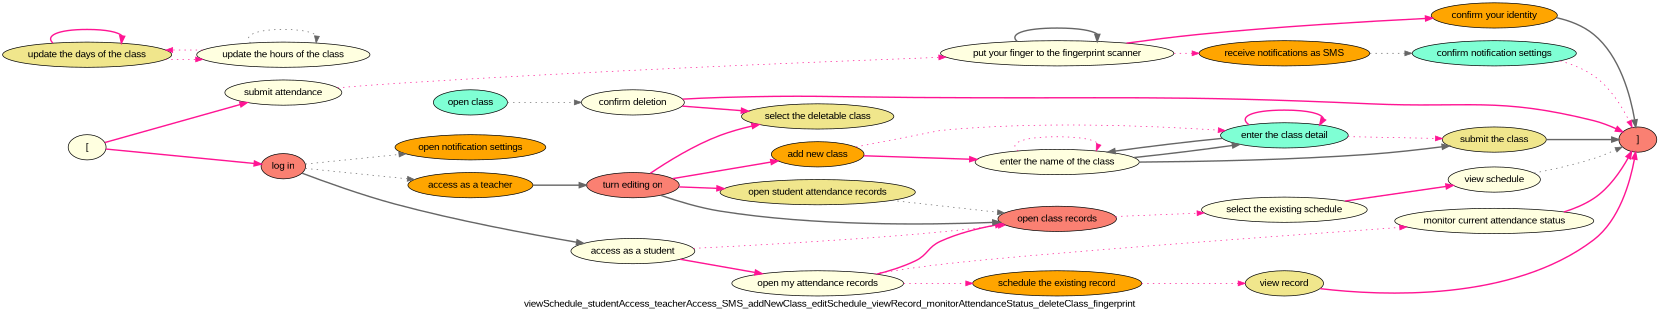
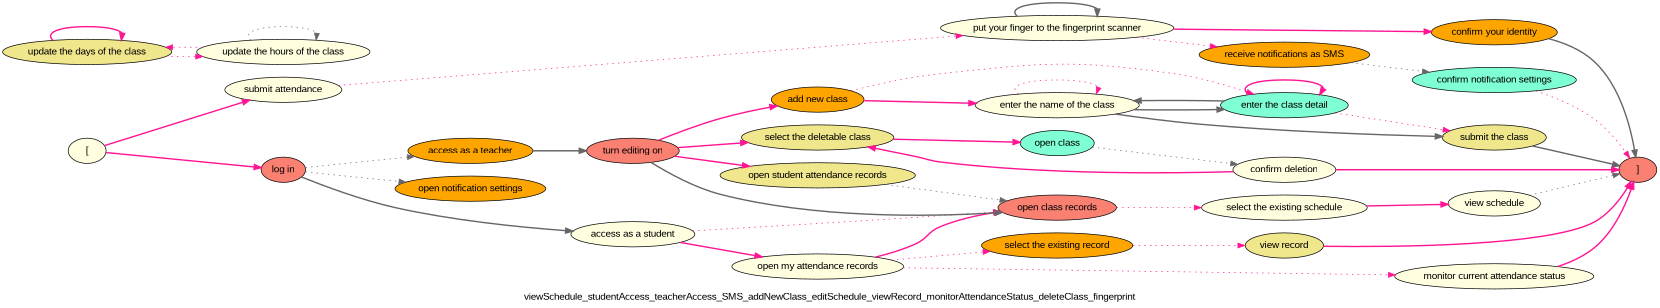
edge "select the deletable class" -> "open class": added
node "schedule the existing record": label "schedule the existing record" -> "select the existing record"
